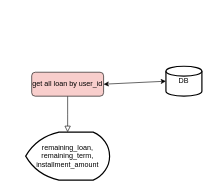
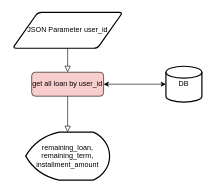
node "JSON Parameter user_id": added
edge "JSON Parameter user_id" -> "get all loan by user_id": added
node "DB": size 36x30 -> 36x36
